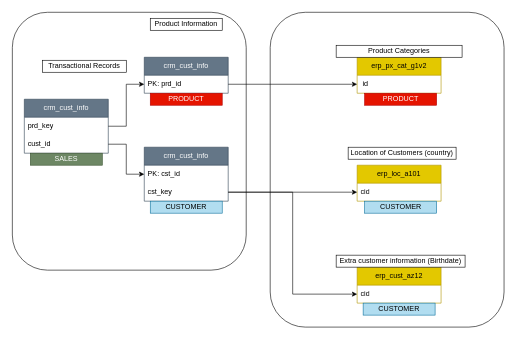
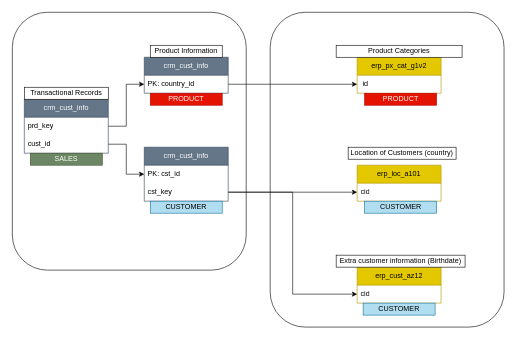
node "Product Information": moved (186, 24) -> (186, 51)
node "Transactional Records": moved (84, 66) -> (66, 93)
node "PK: prd_id": label "PK: prd_id" -> "PK: country_id"
